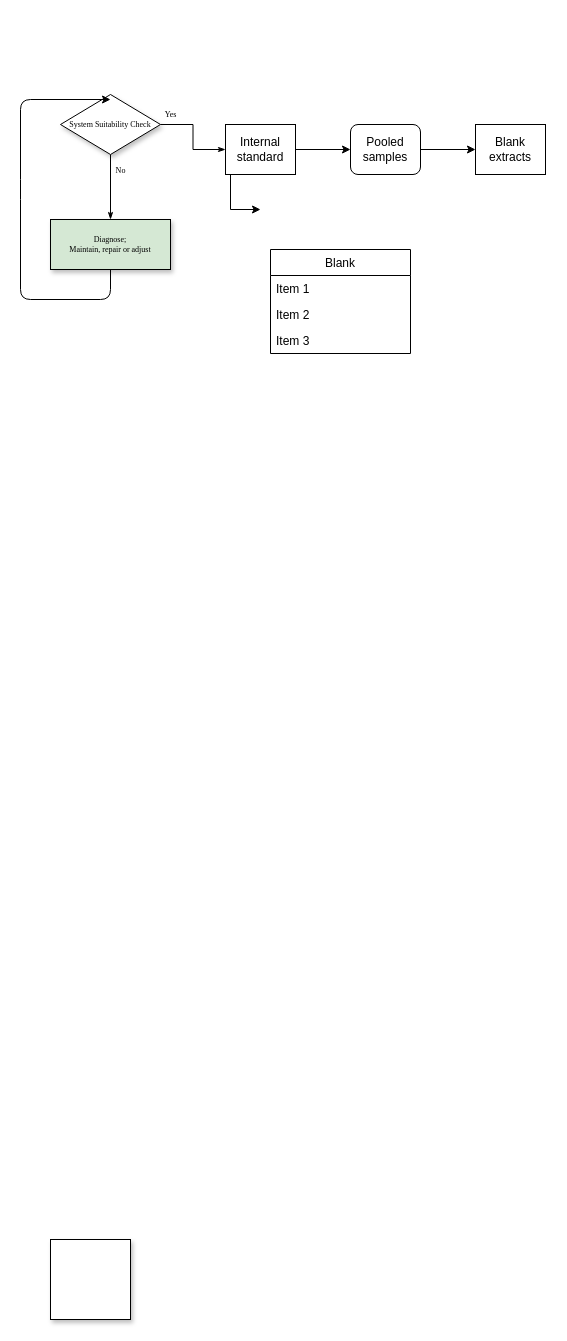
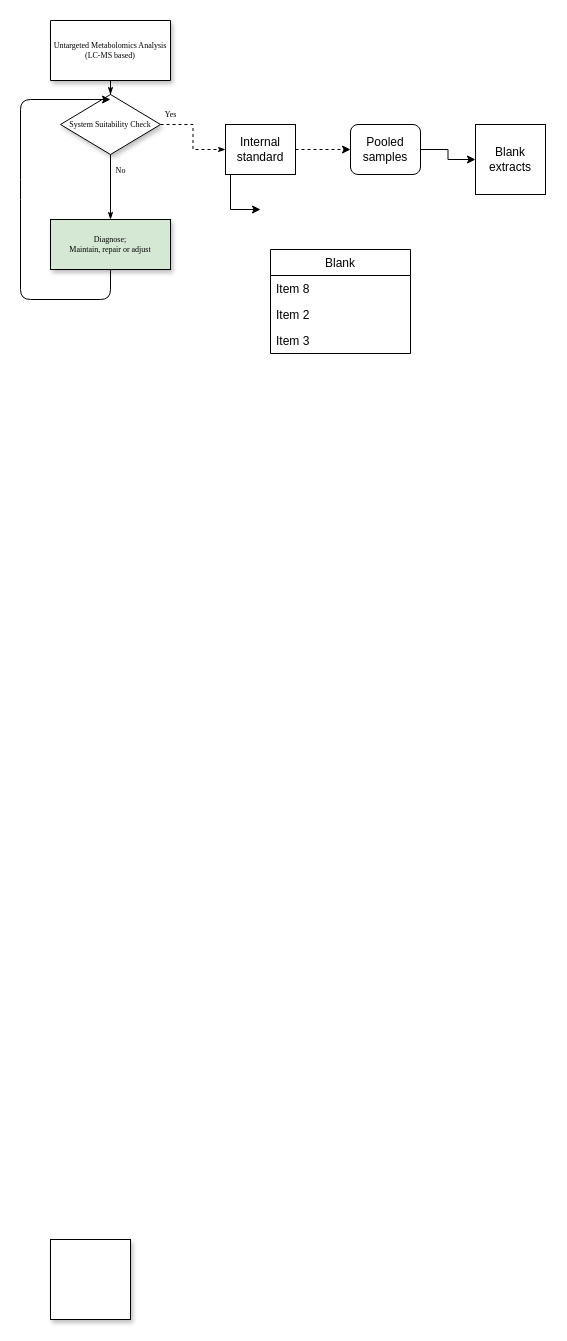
node "Untargeted Metabolomics Analysis (LC-MS based)": added
edge "Untargeted Metabolomics Analysis (LC-MS based)" -> "System Suitability Check": added
edge "System Suitability Check" -> "Internal standard": style solid -> dashed
edge "Internal standard" -> "Pooled samples": style solid -> dashed
node "Blank extracts": size 70x50 -> 70x70
node "Item 1": label "Item 1" -> "Item 8"
